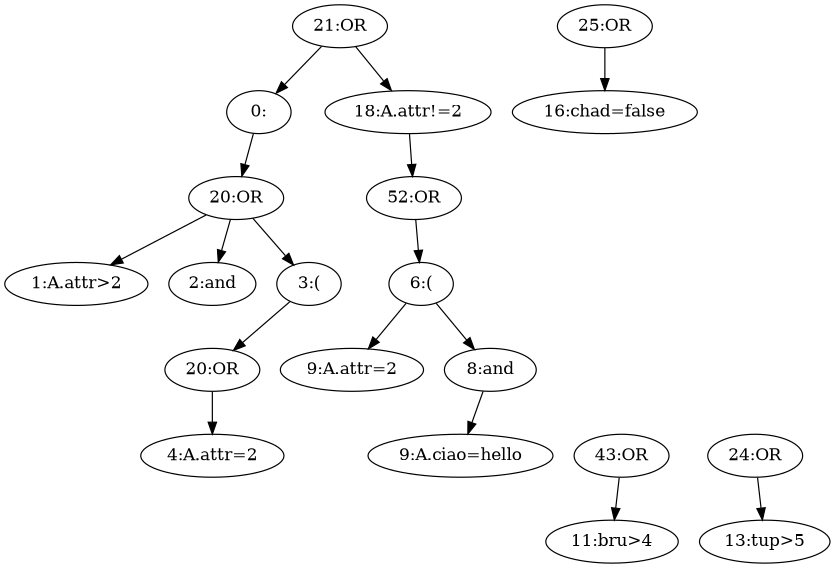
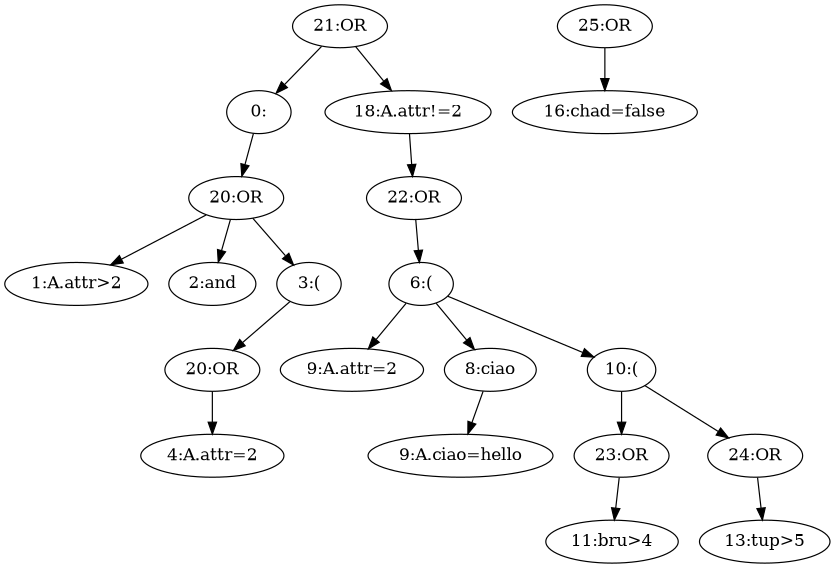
node "52:OR": label "52:OR" -> "22:OR"
node "8:and": label "8:and" -> "8:ciao"
node "10:(": added
node "43:OR": label "43:OR" -> "23:OR"
